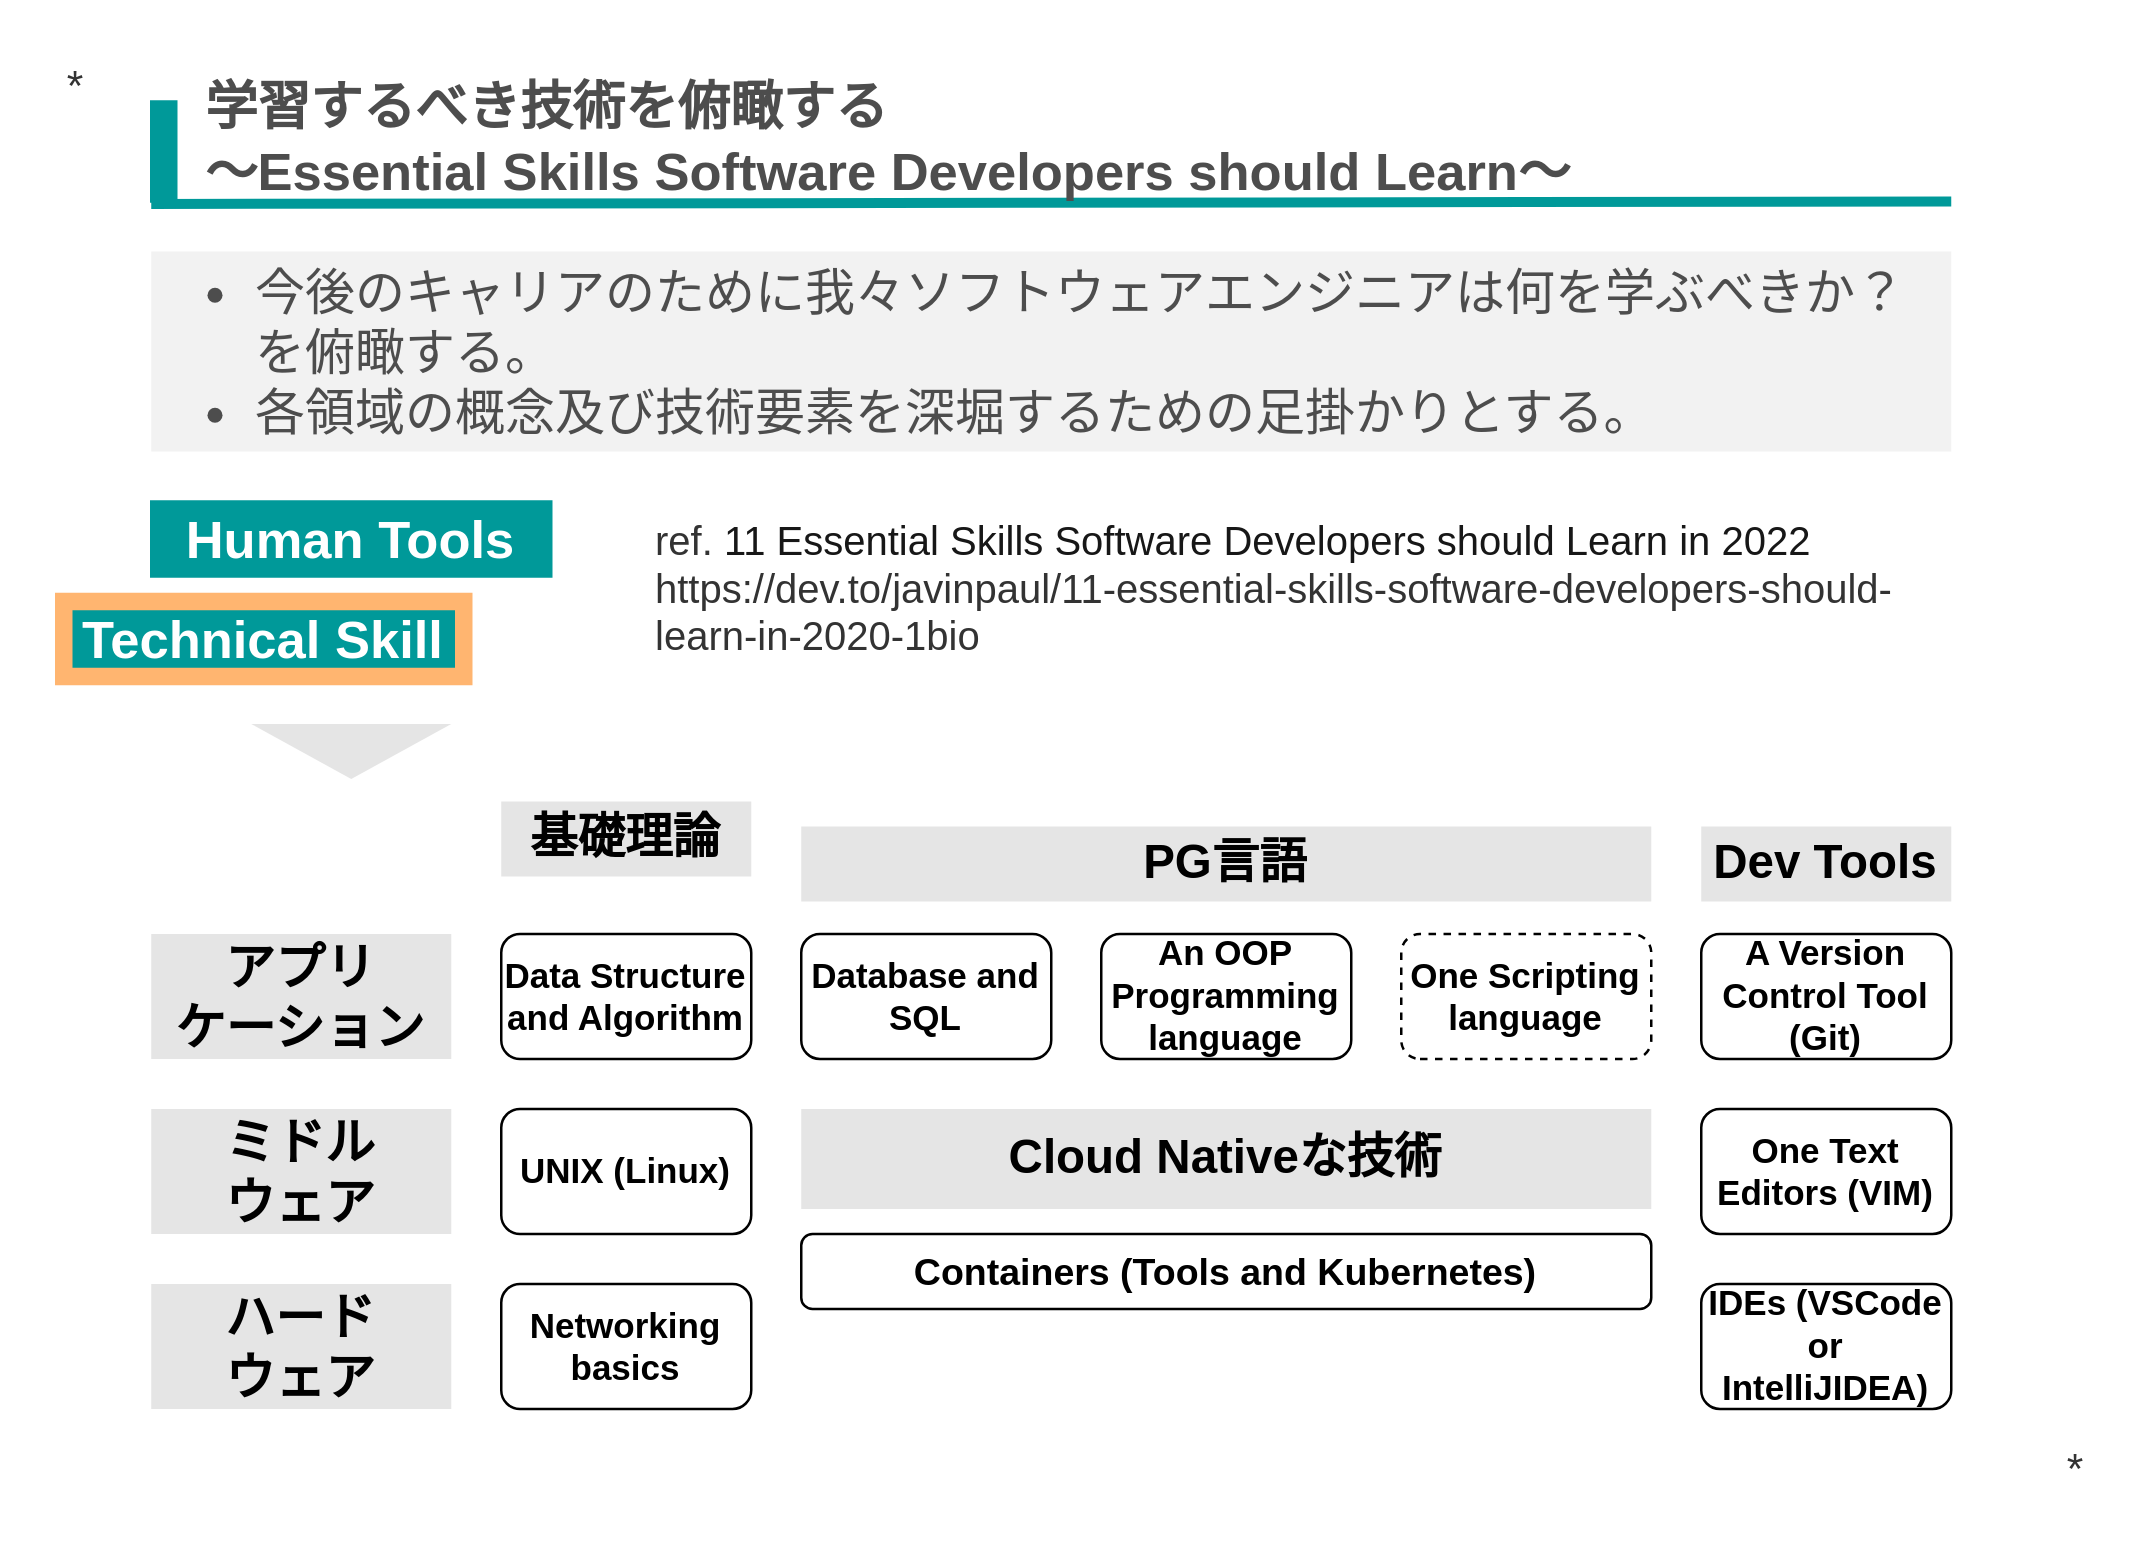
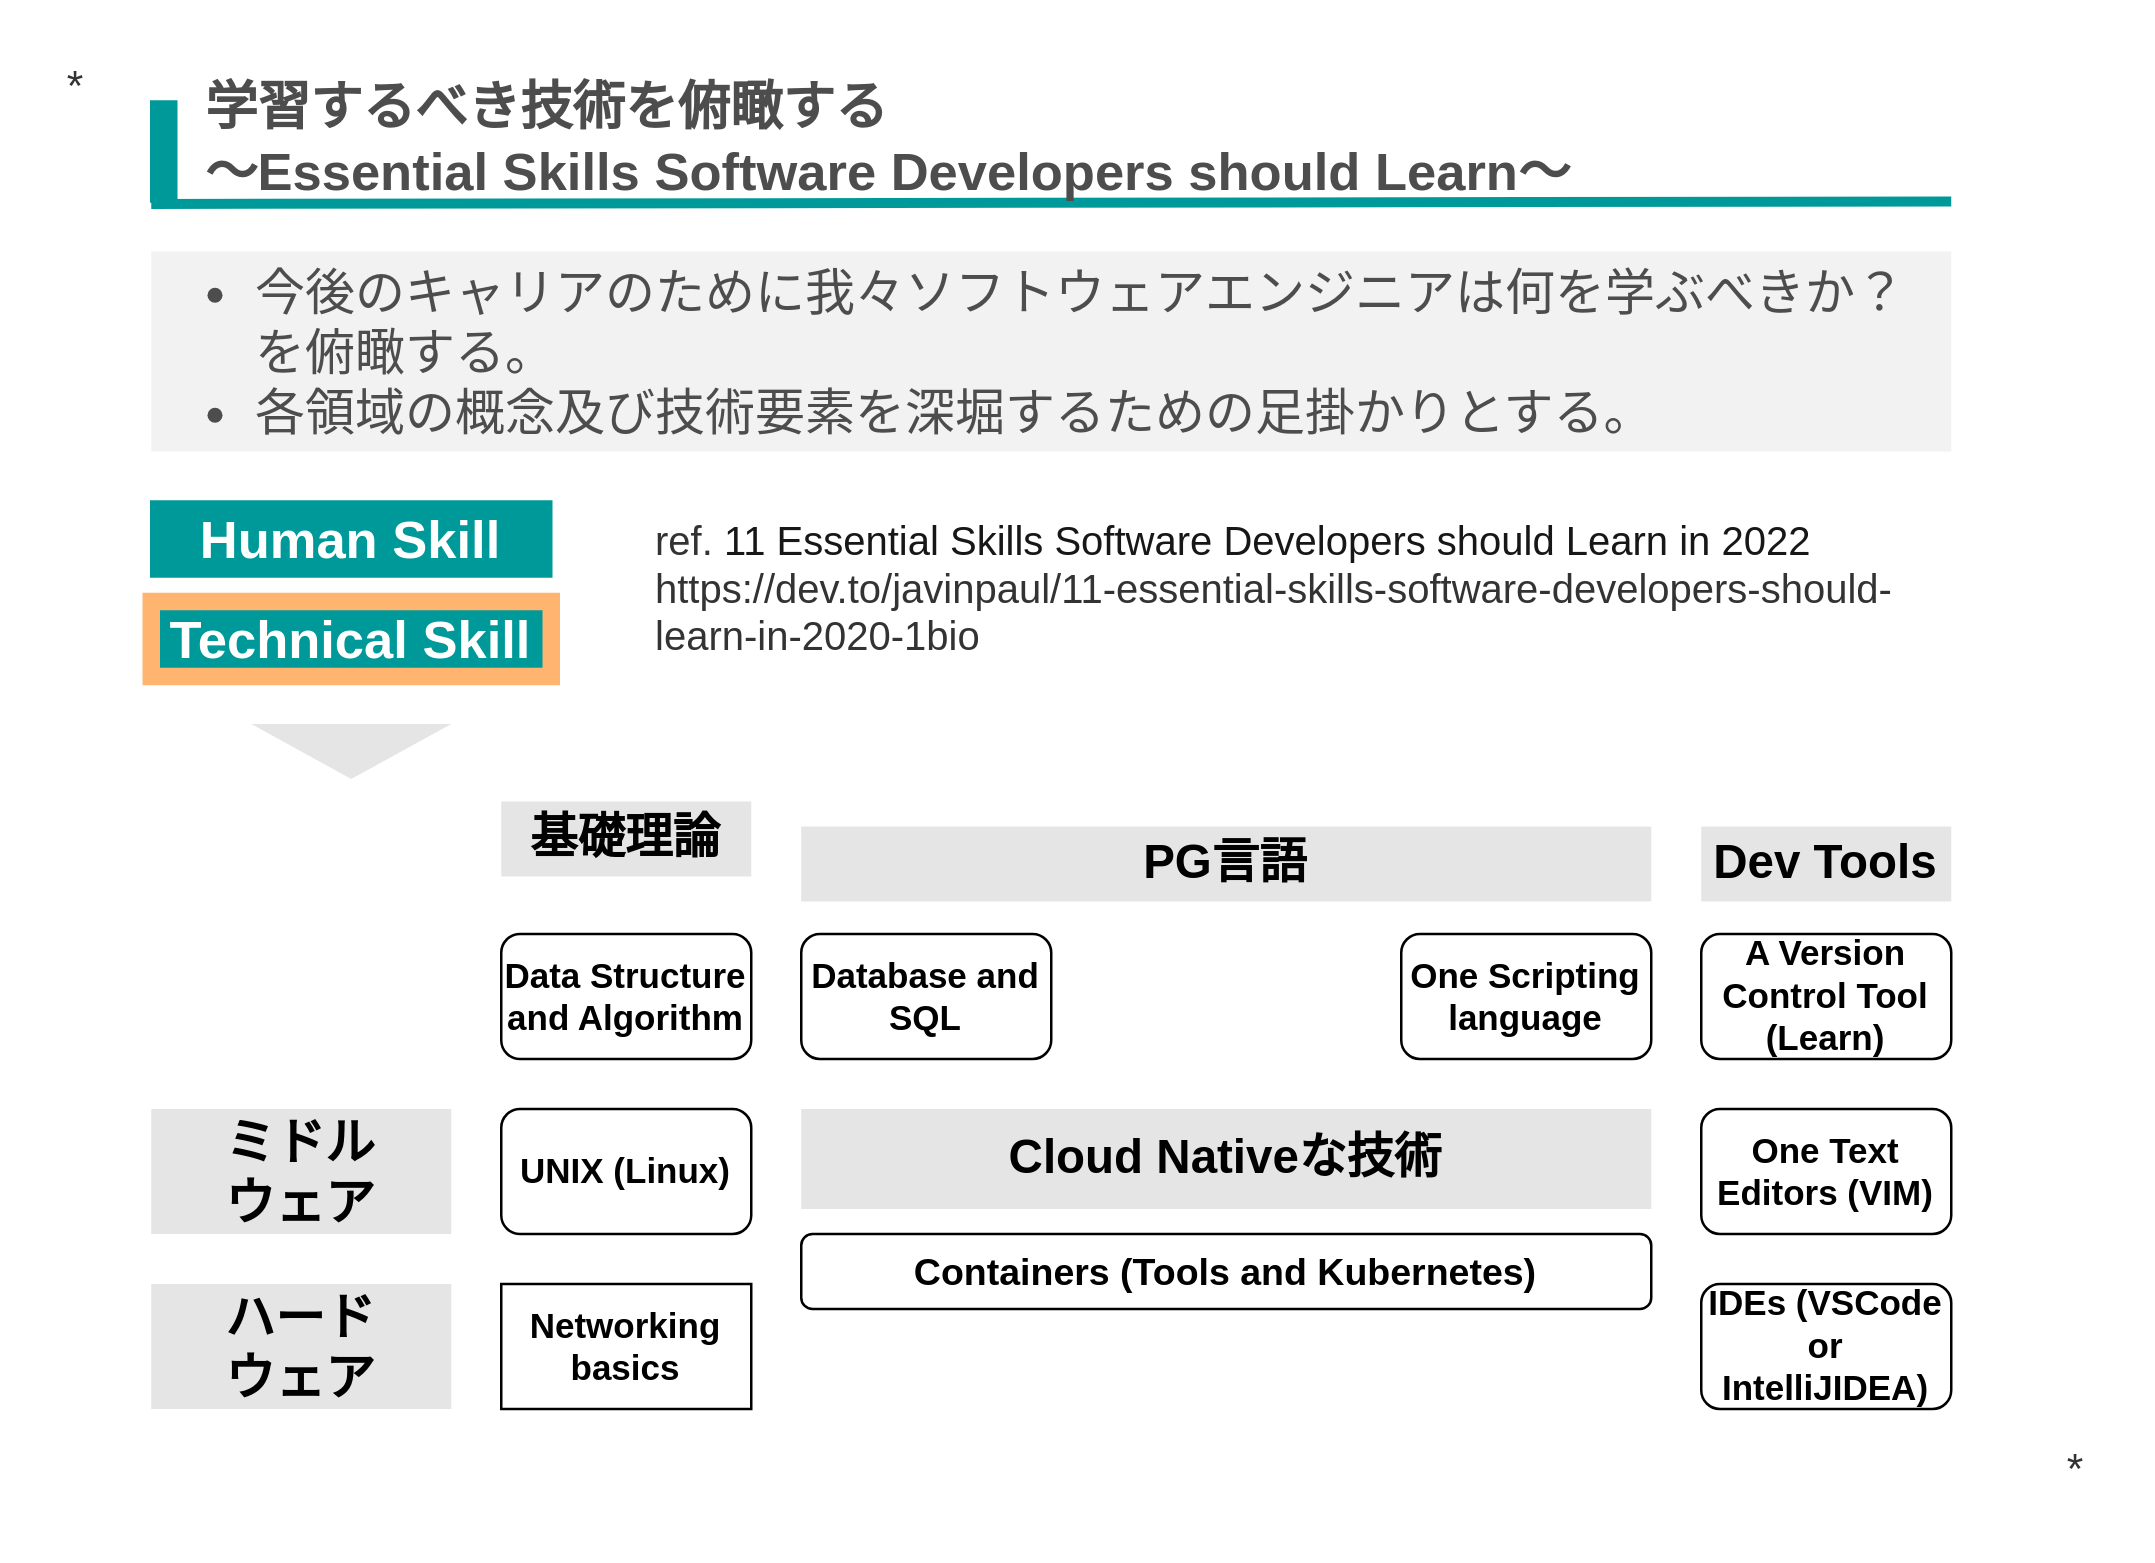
node "Human Tools": label "Human Tools" -> "Human Skill"
node "Technical Skill": moved (264, 639) -> (351, 639)
node "アプリケーション": removed
node "An OOP Programming language": removed
node "One Scripting language": style dashed -> solid
node "A Version Control Tool (Git)": label "A Version Control Tool (Git)" -> "A Version Control Tool (Learn)"
node "Networking basics": shape rounded rectangle -> rectangle
